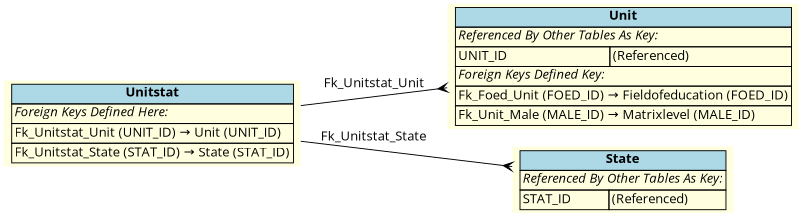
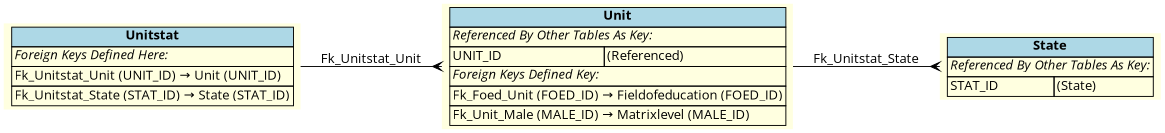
edge "Unitstat" -- "State": now "Unit" -- "State"
node "State": text "(Referenced)" -> "(State)"
